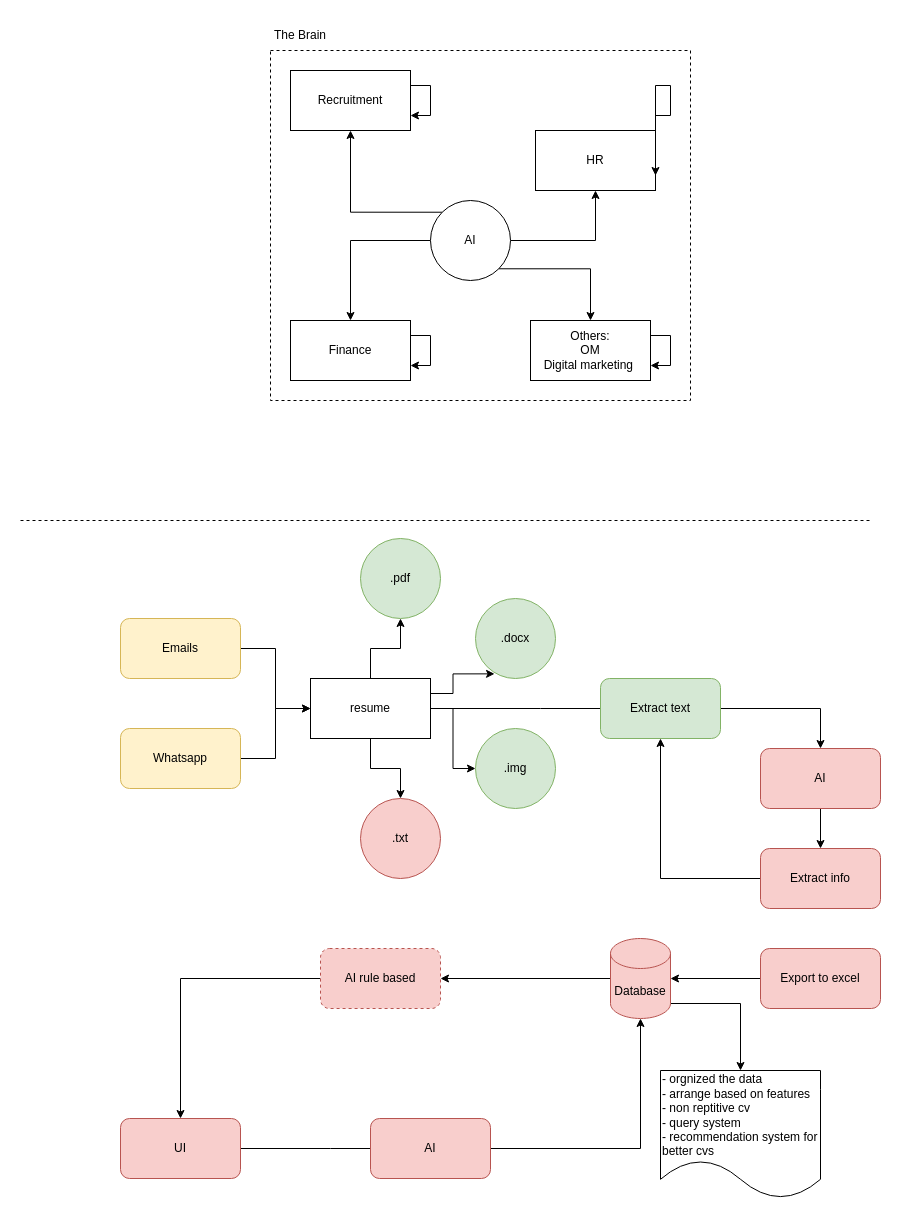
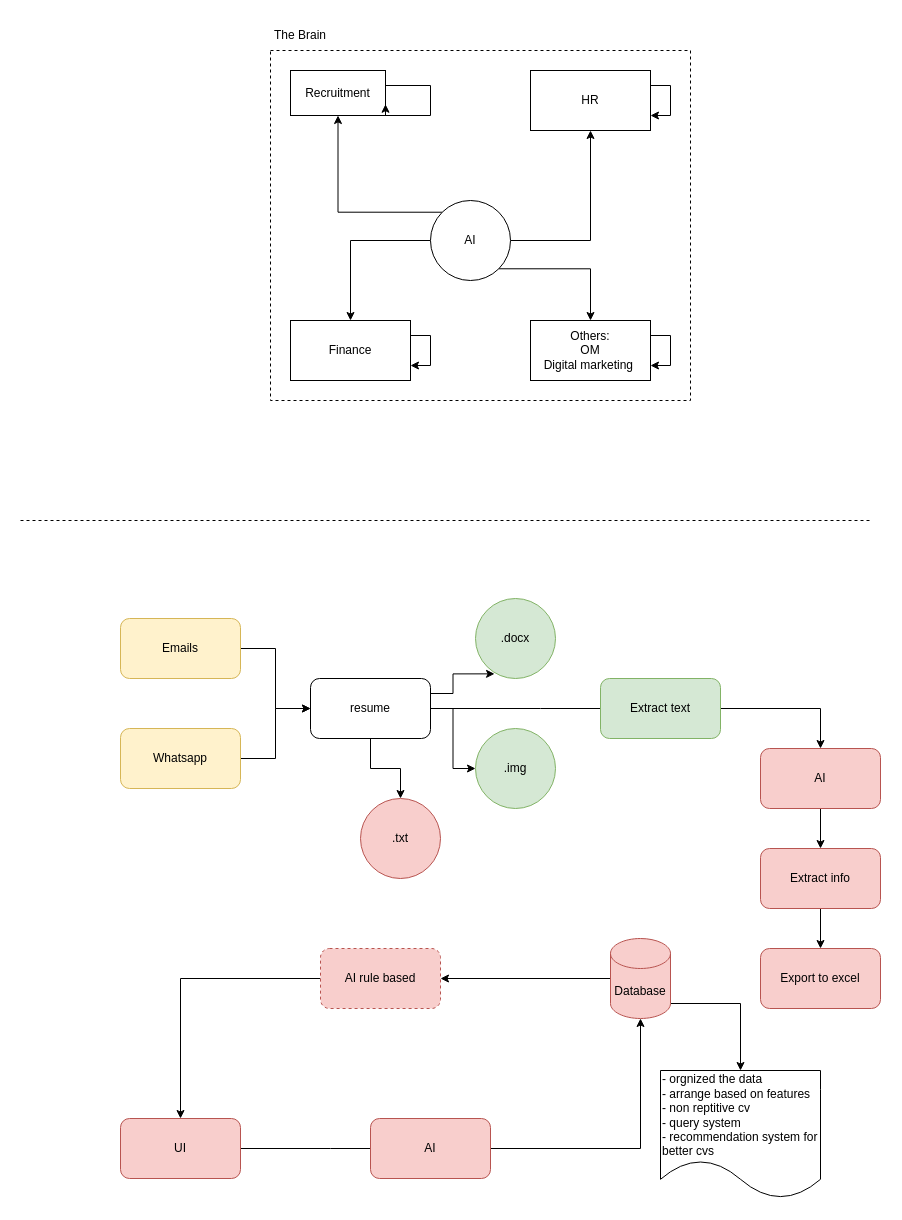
node "Recruitment": size 120x60 -> 95x45
node "HR": moved (596, 161) -> (591, 101)
node ".pdf": removed
edge "resume" -> ".pdf": removed
node "resume": shape rectangle -> rounded rectangle
edge "Extract info" -> "Extract text": now "Extract info" -> "Export to excel"
edge "Export to excel" -> "Database": removed
